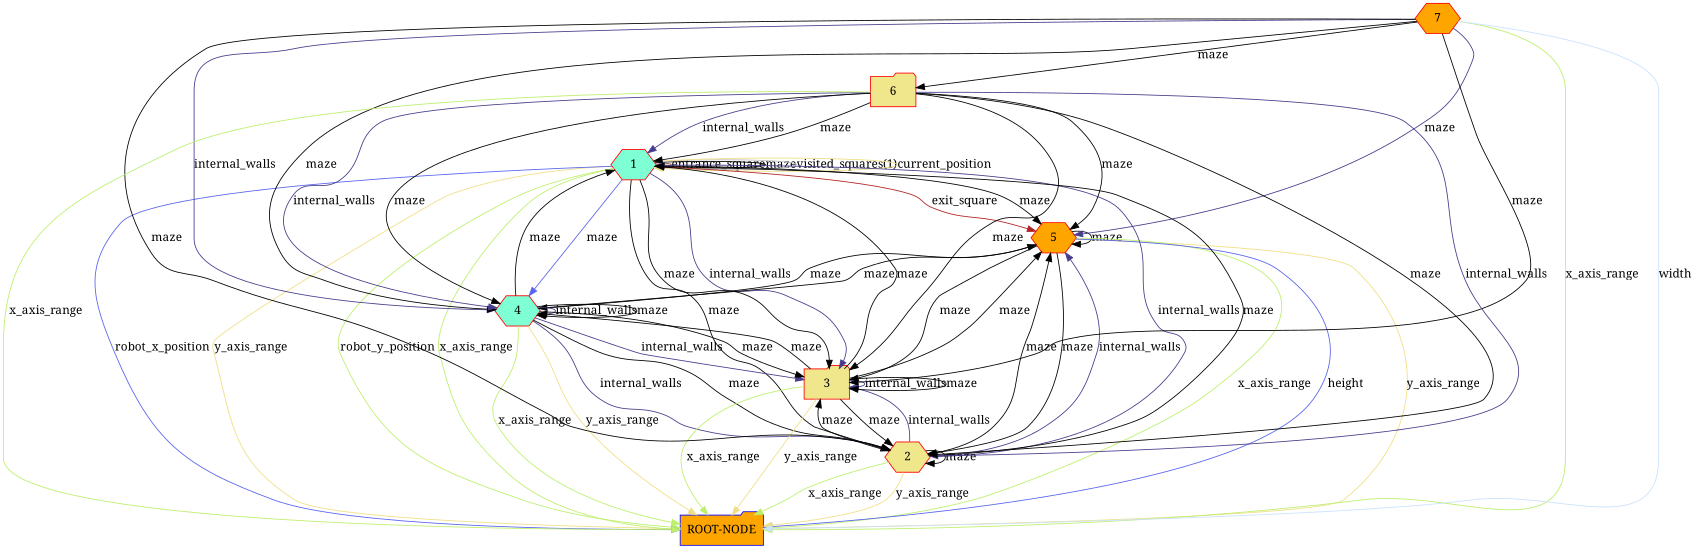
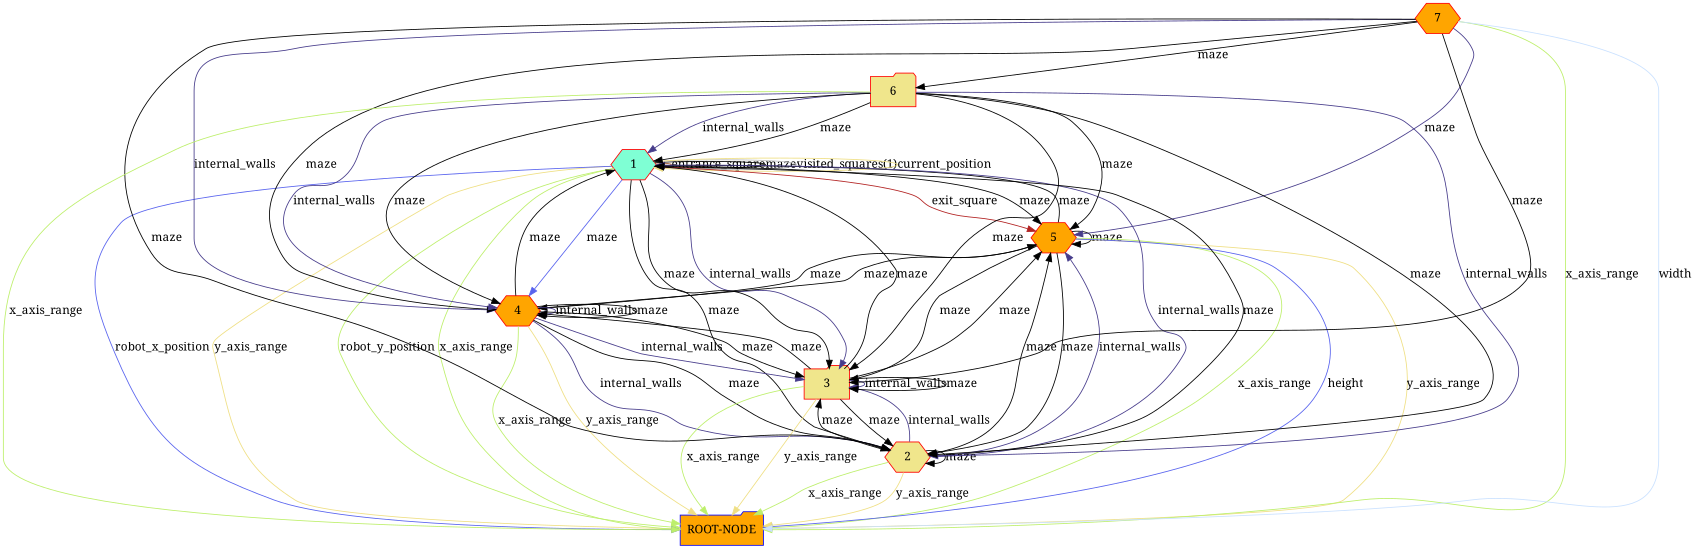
edge "5" -> "1": added, label "maze"
node "4": fillcolor aquamarine -> orange
